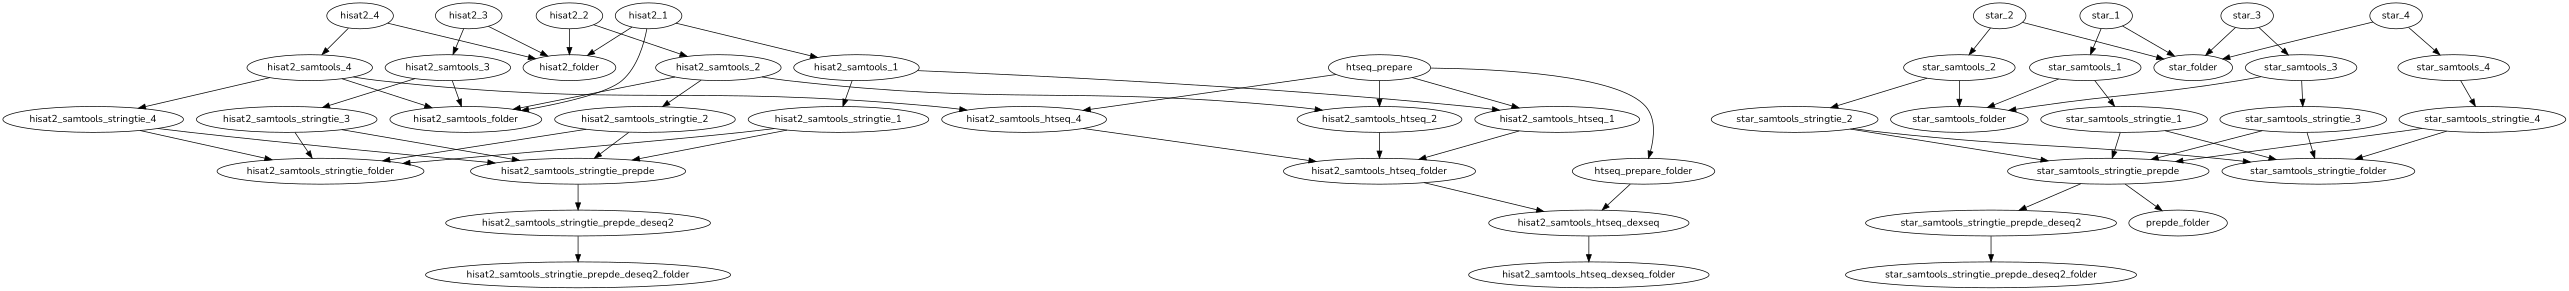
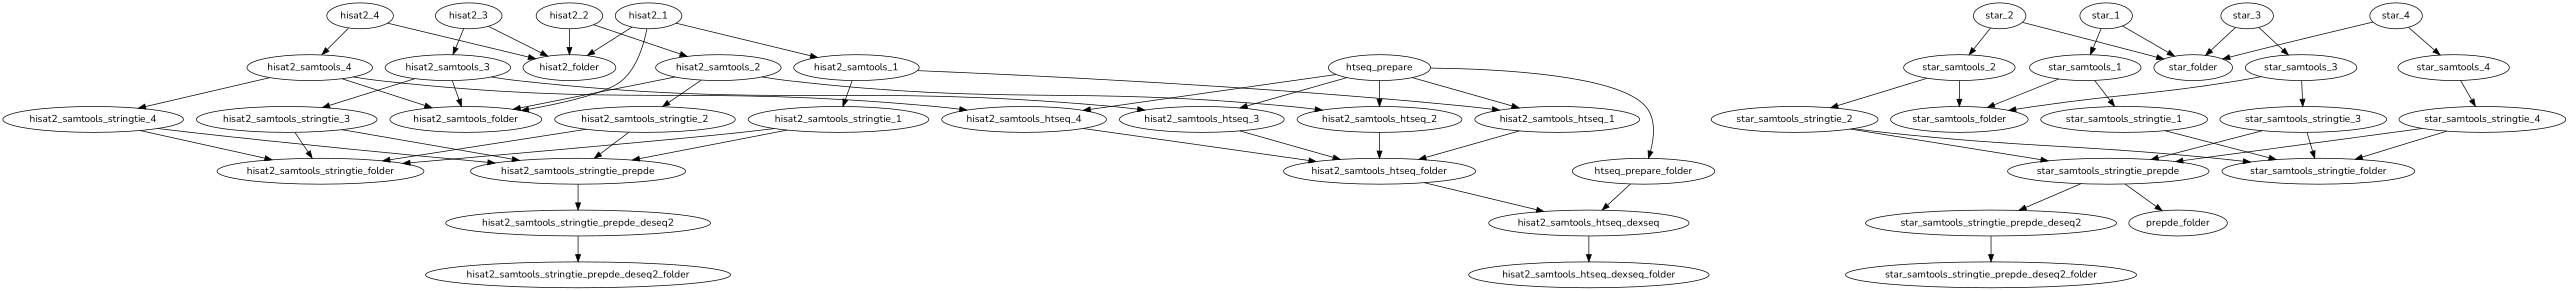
node "hisat2_samtools_htseq_3": added
edge "star_samtools_stringtie_1" -> "star_samtools_stringtie_prepde": removed
